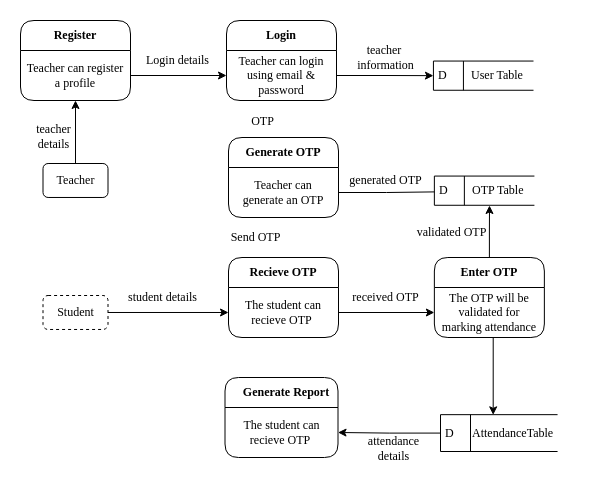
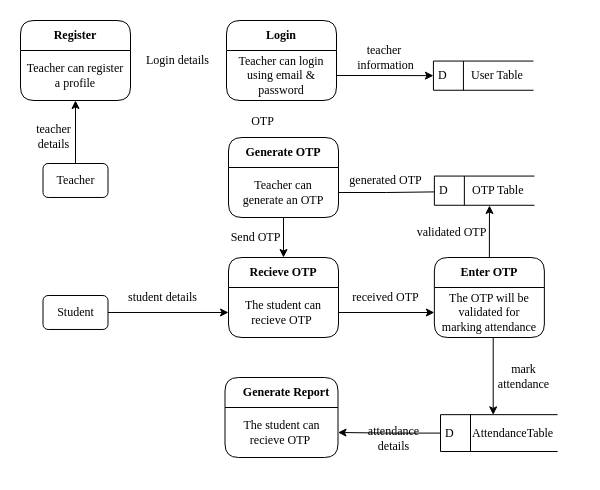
edge "Teacher can register a profile" -> "Teacher can login using email & password": removed
edge "Generate OTP" -> "Recieve OTP": added
node "Student": style dashed -> solid
node "mark attendance": added
node "attendance details": moved (393, 448) -> (393, 438)
